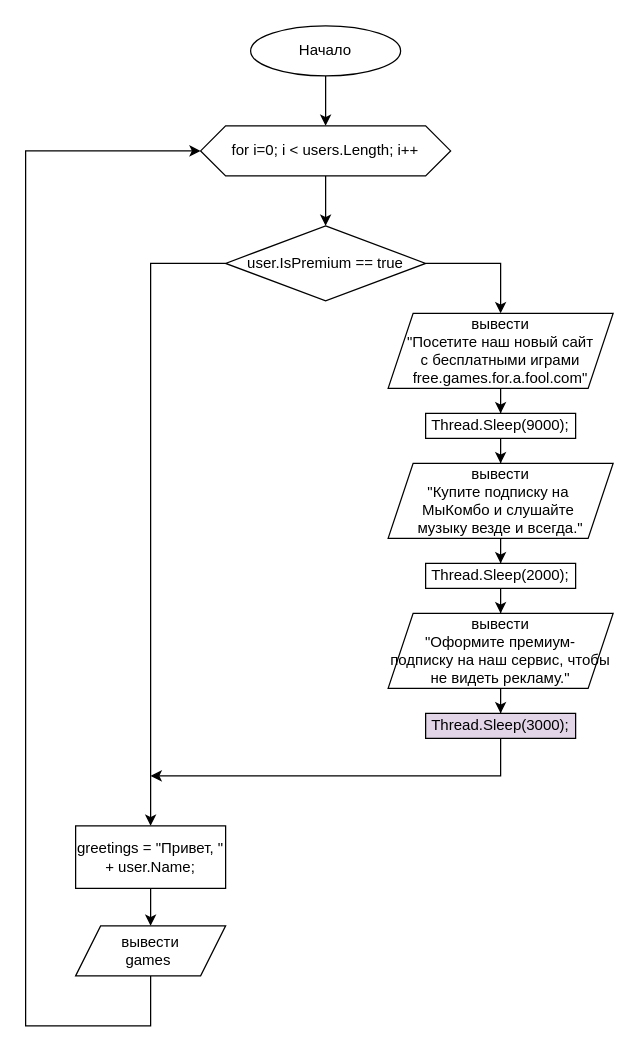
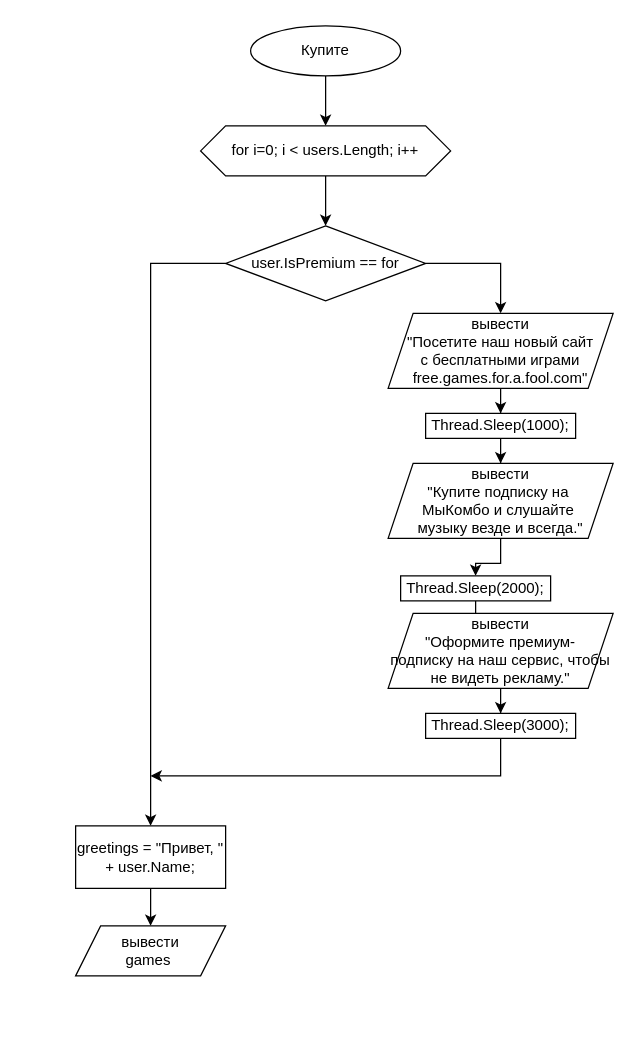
node "Начало": label "Начало" -> "Купите"
node "user.IsPremium == true": label "user.IsPremium == true" -> "user.IsPremium == for"
node "Thread.Sleep(9000);": label "Thread.Sleep(9000);" -> "Thread.Sleep(1000);"
node "Thread.Sleep(2000);": moved (501, 576) -> (476, 588)
edge "вывести games" -> "for i=0; i < users.Length; i++": removed
node "Thread.Sleep(3000);": fillcolor #e1d5e7 -> #ffffff
